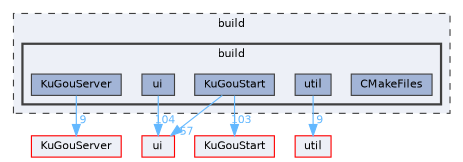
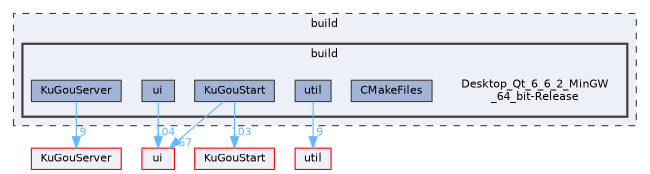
node "Desktop_Qt_6_6_2_MinGW _64_bit-Release": added
